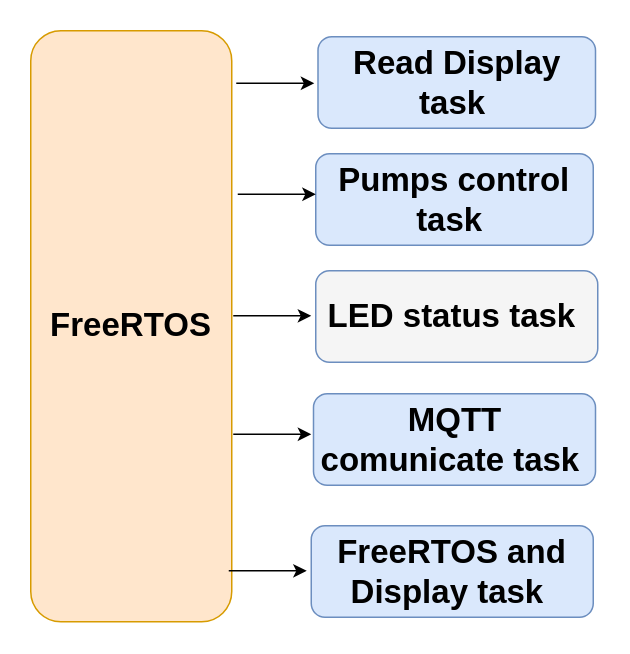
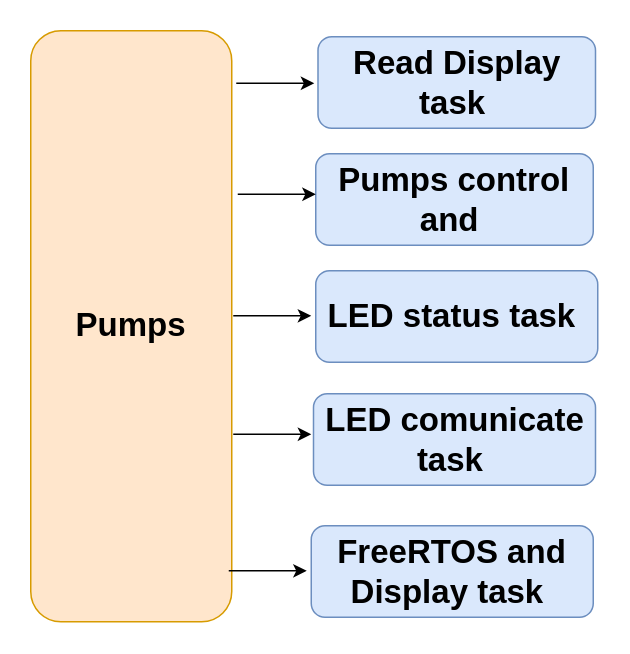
node "Pumps control task": label "Pumps control task" -> "Pumps control and"
node "LED status task": fillcolor #f5f5f5 -> #dae8fc
node "FreeRTOS": label "FreeRTOS" -> "Pumps"
node "MQTT comunicate task": label "MQTT comunicate task" -> "LED comunicate task"
